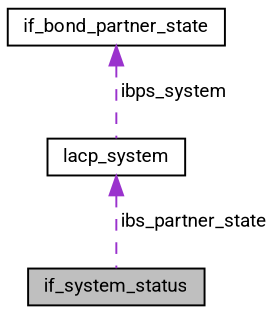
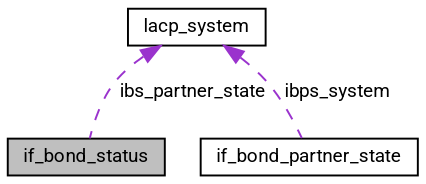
edge "lacp_system" -> "if_bond_partner_state": reversed
node "if_system_status": label "if_system_status" -> "if_bond_status"
